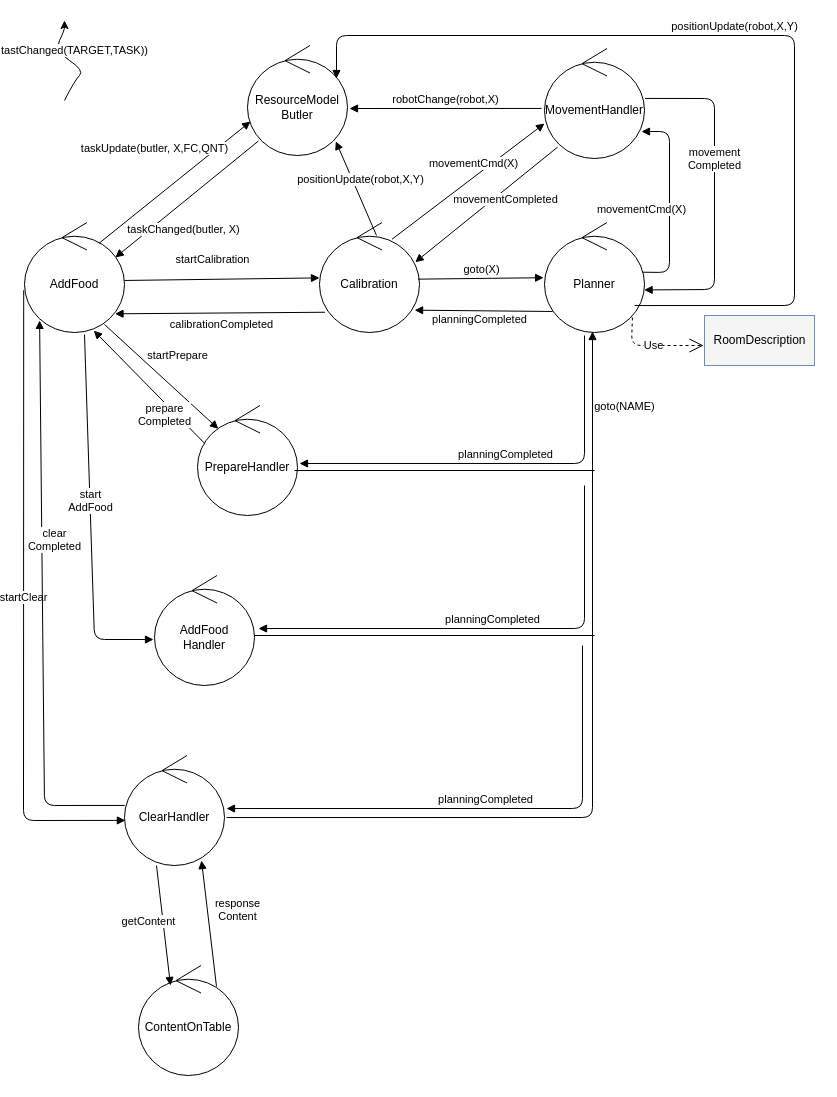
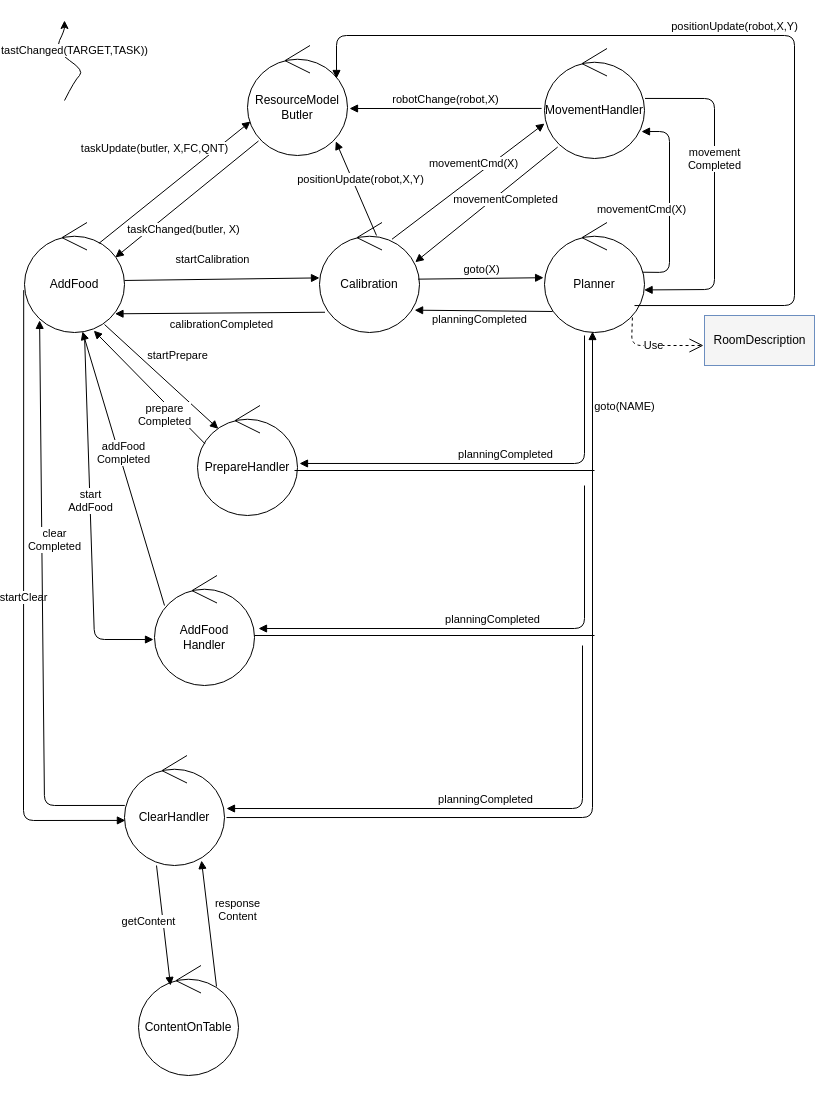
edge "AddFood Handler" -> "AddFood": added, label "addFood Completed"
